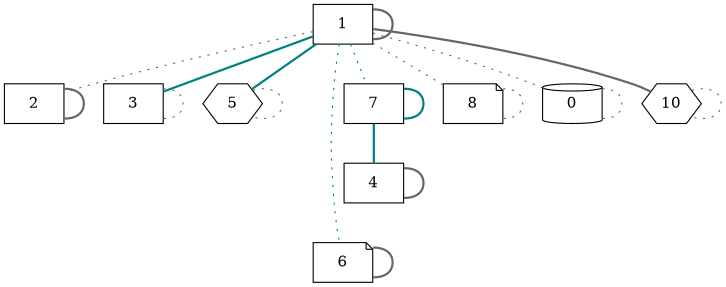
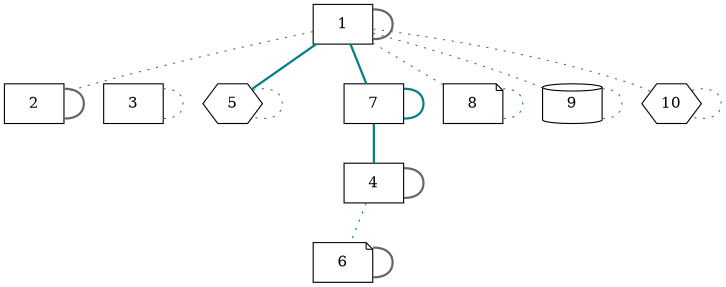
edge "1" -- "10": style bold -> dotted
edge "1" -- "3": removed
edge "1" -- "7": style dotted -> bold
node "0": label "0" -> "9"
edge "1" -- "6": now "4" -- "6"
